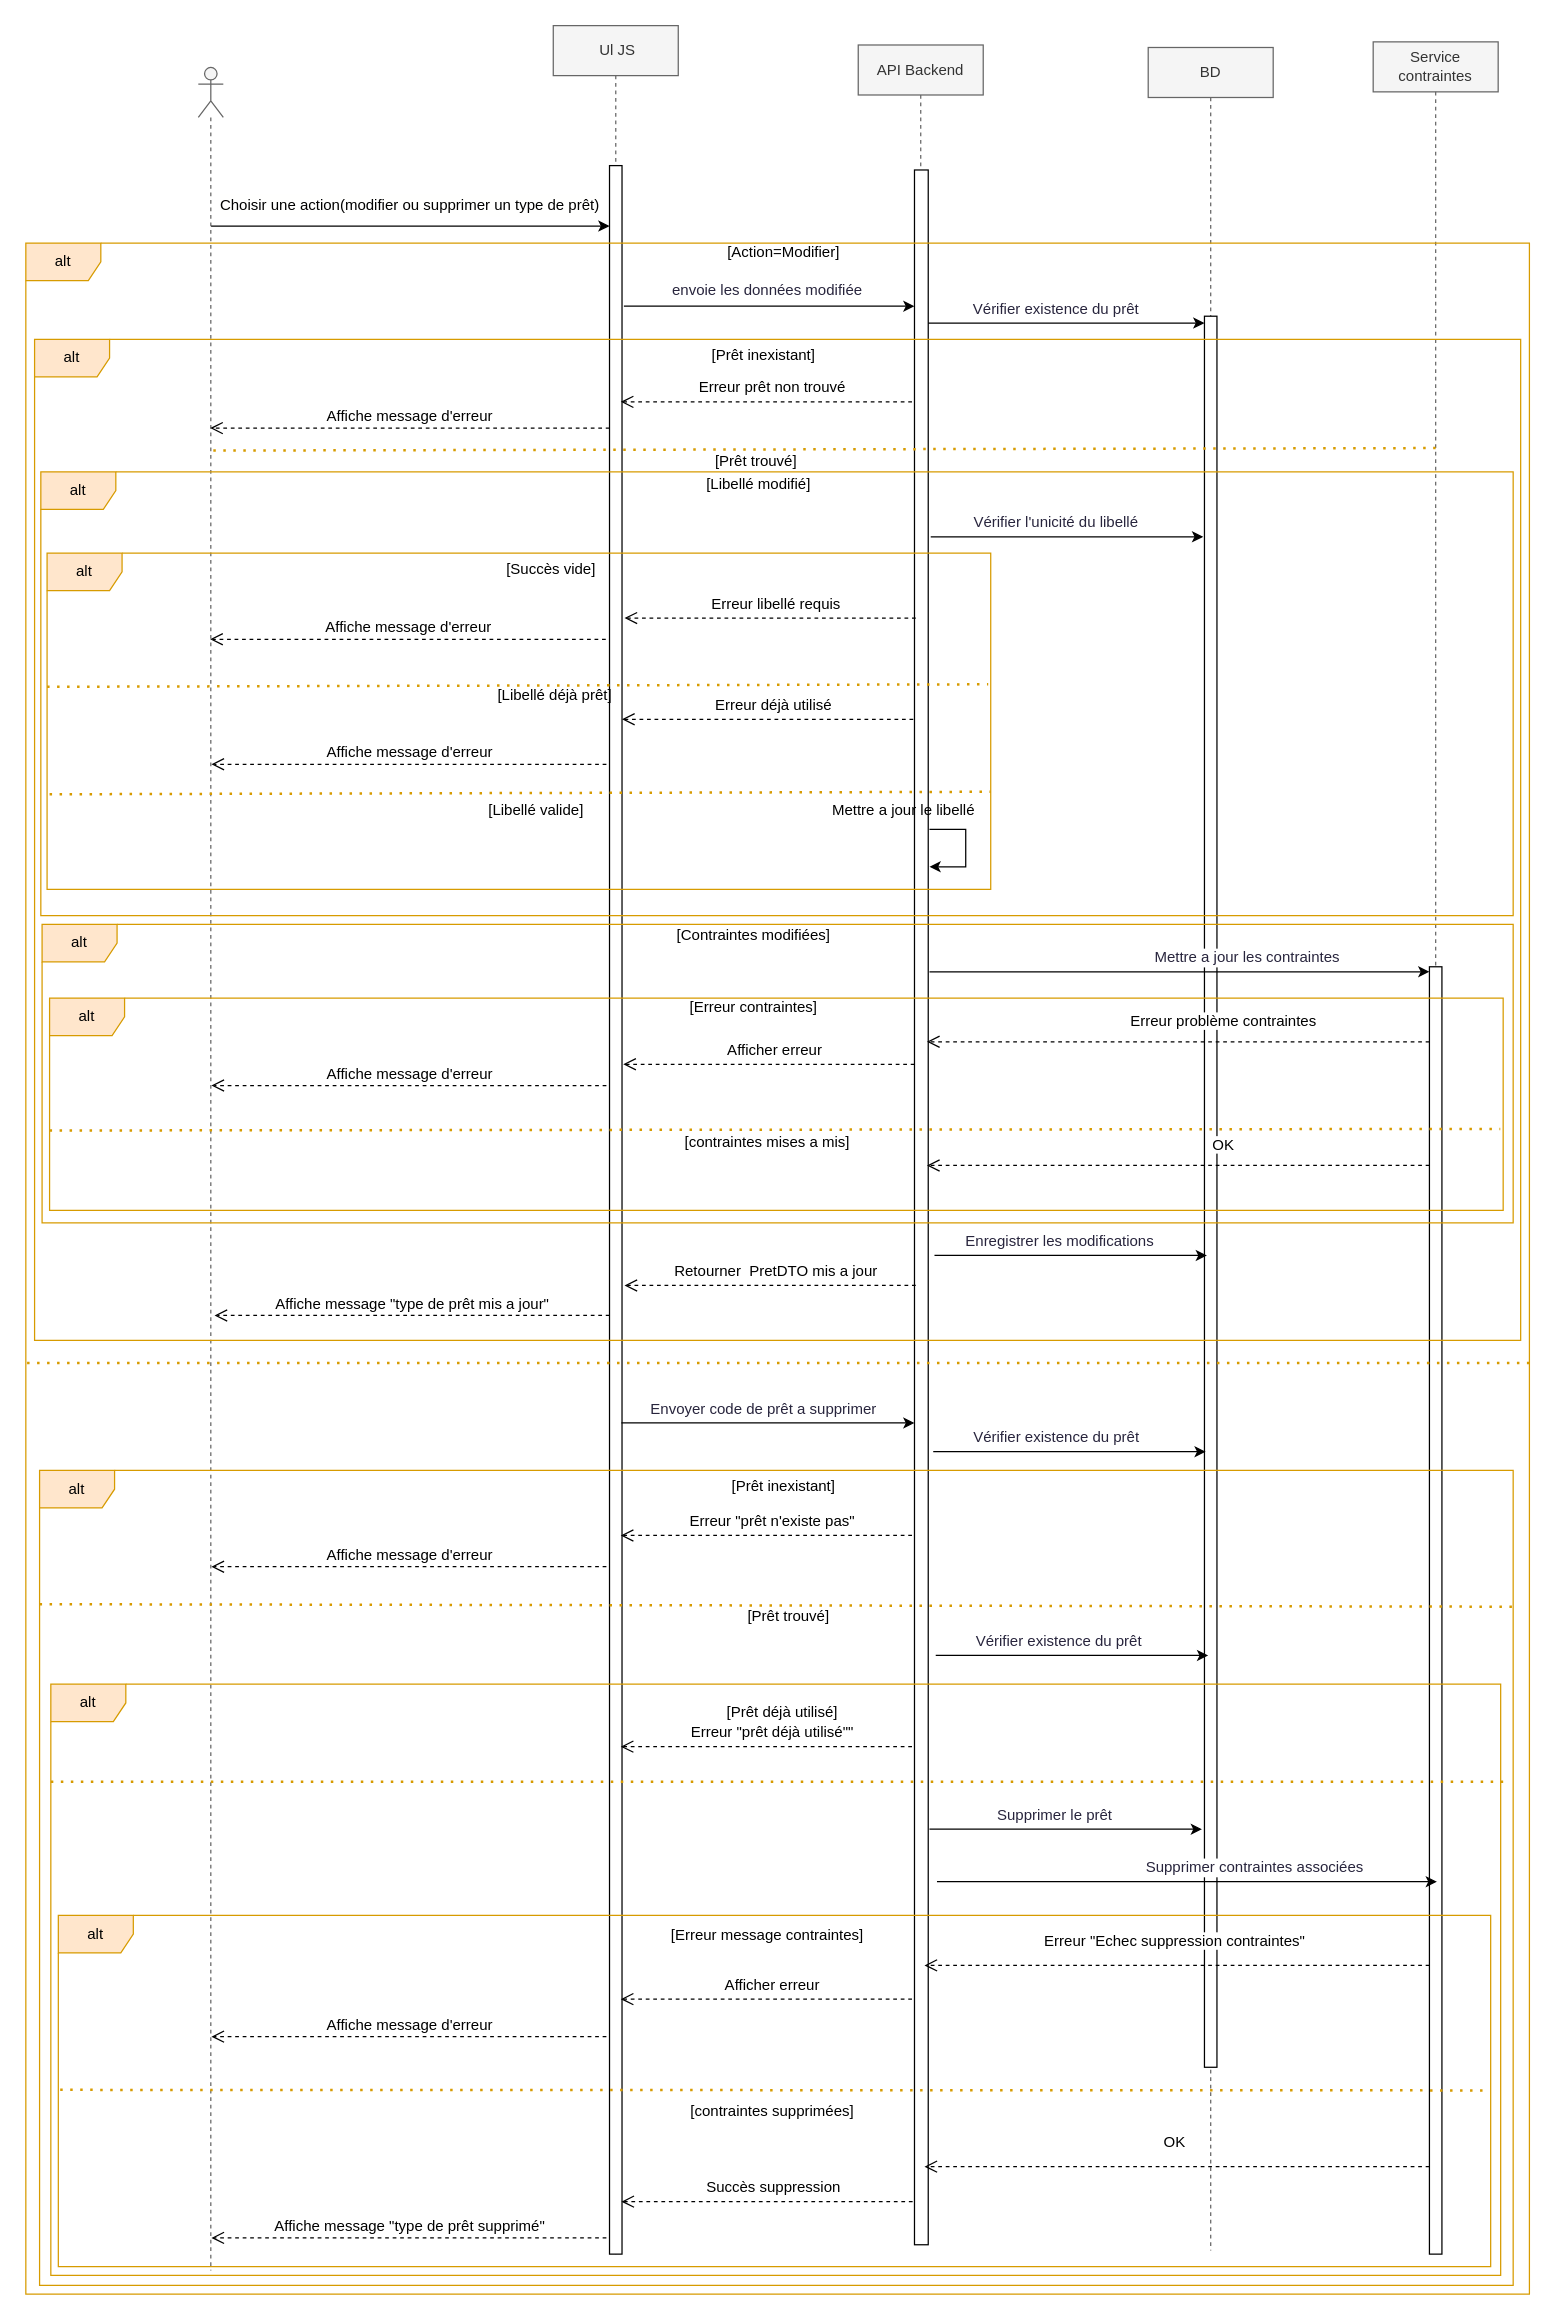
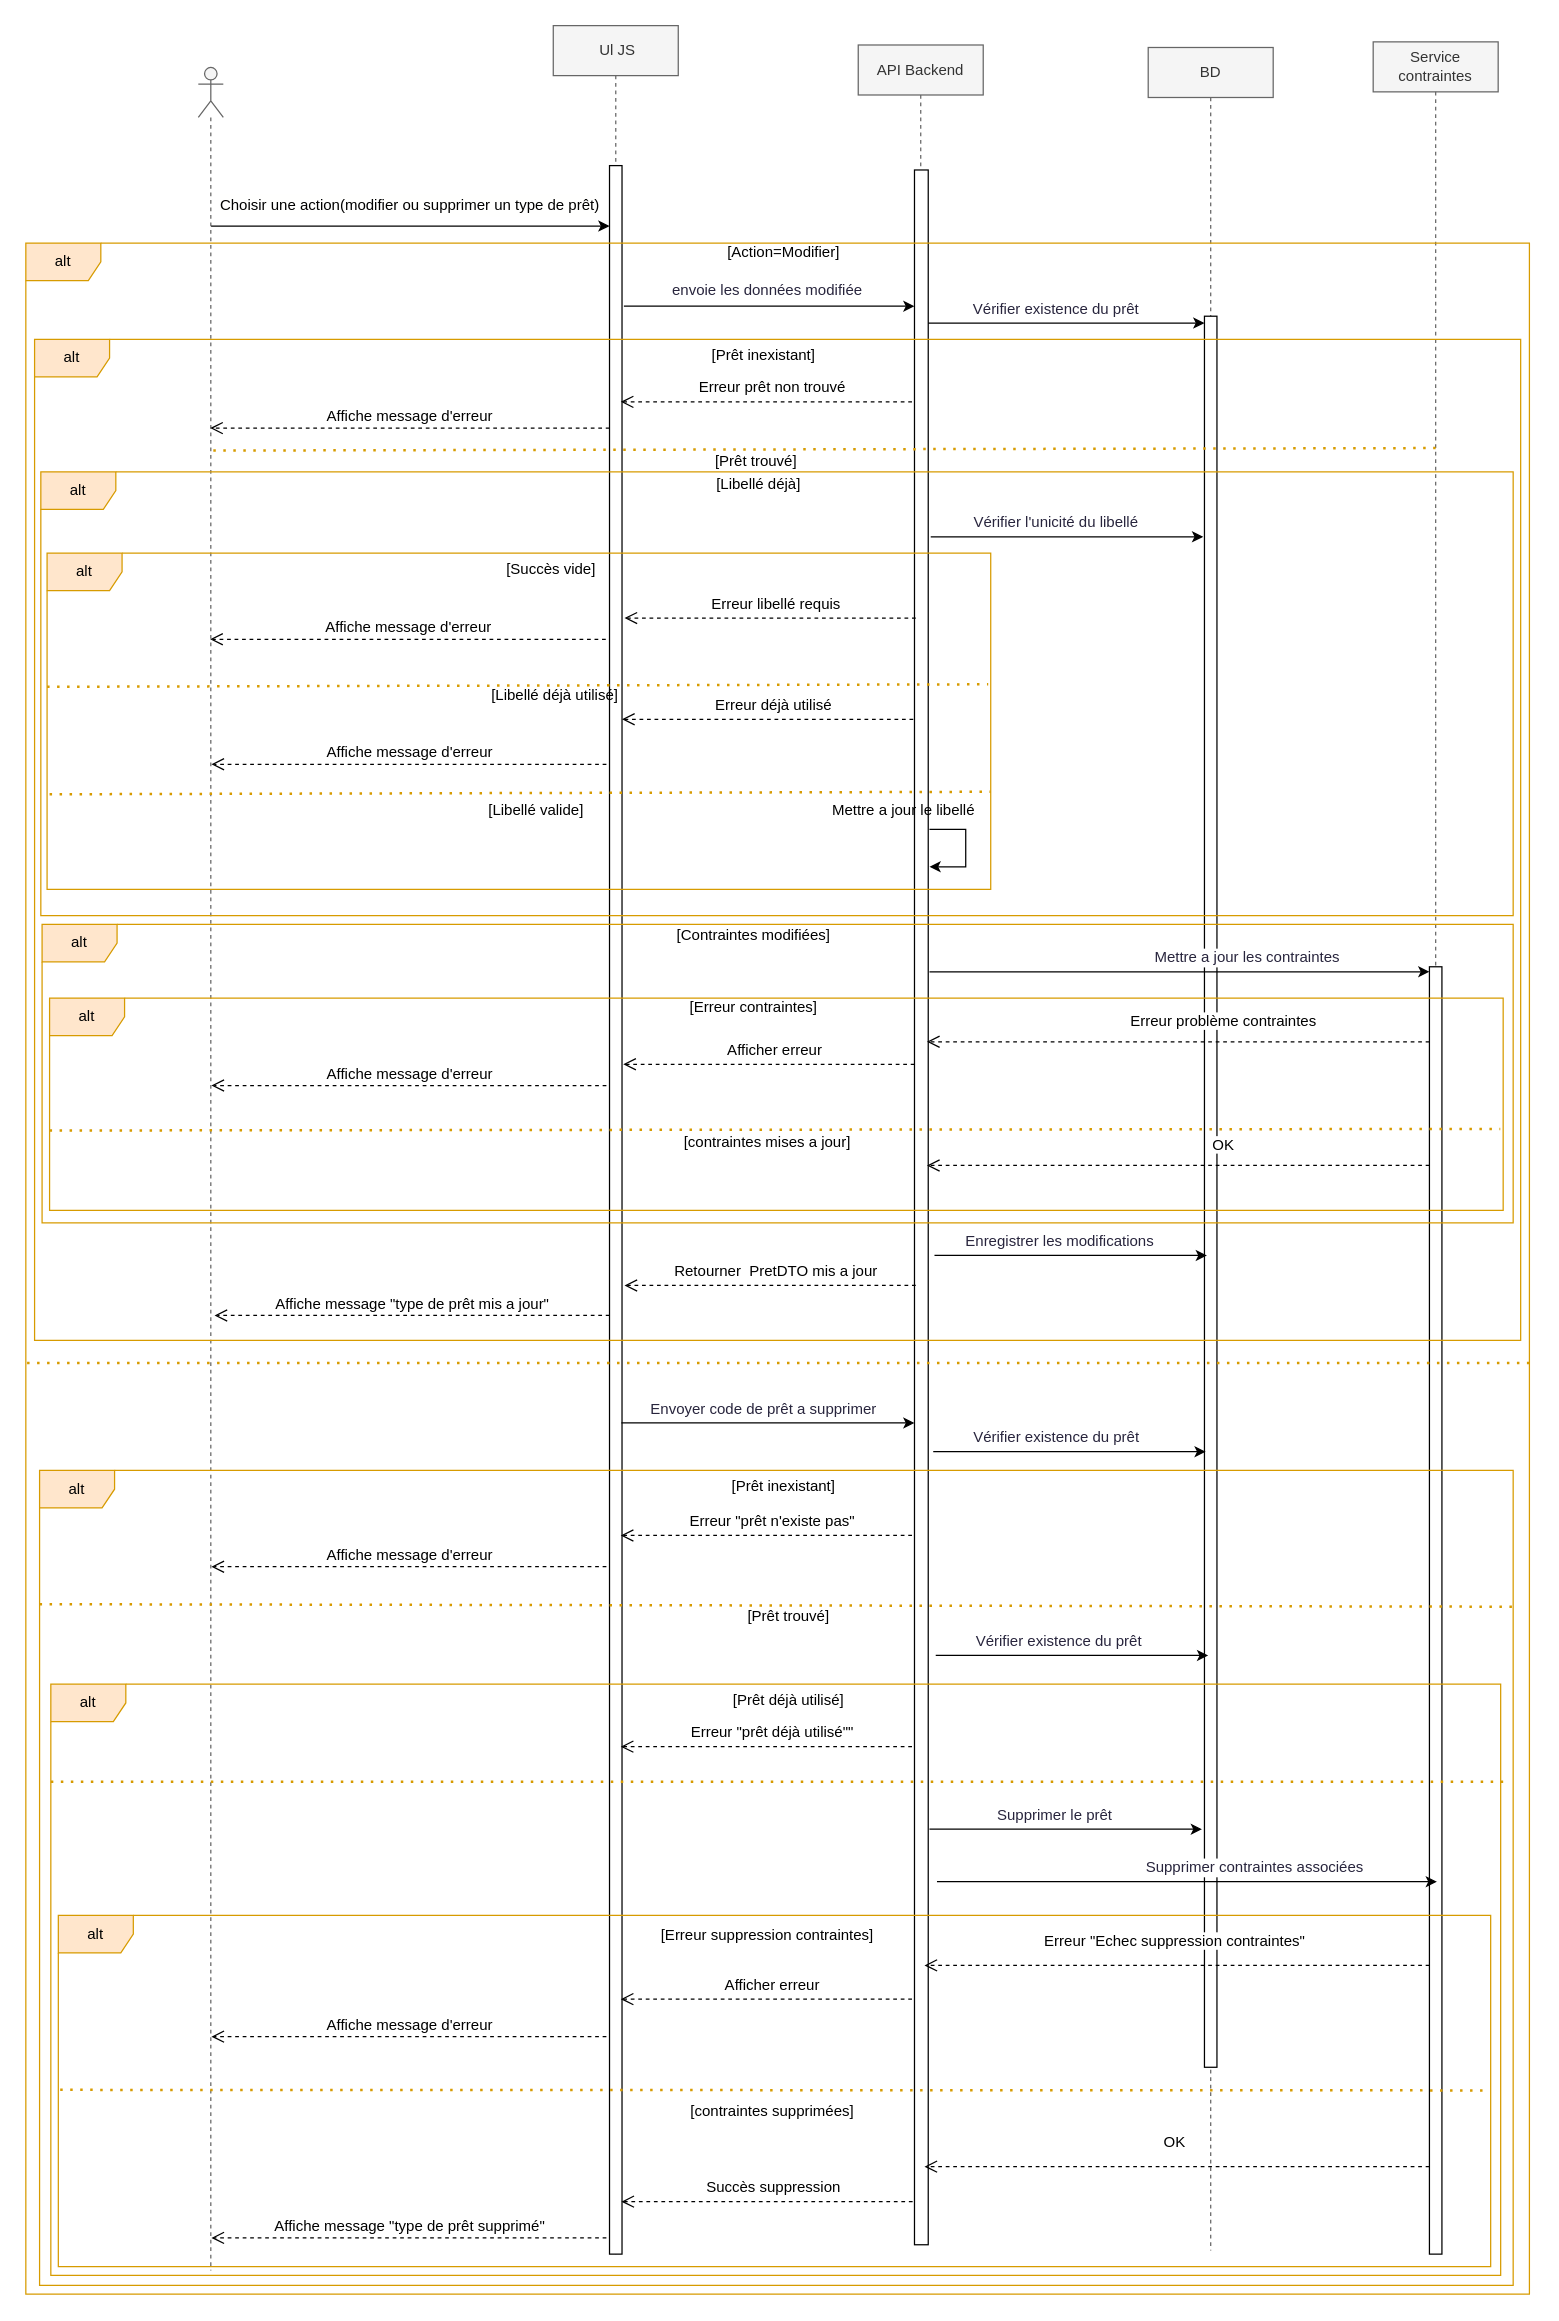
node "[Libellé modifié]": label "[Libellé modifié]" -> "[Libellé déjà]"
node "[Libellé déjà prêt]": label "[Libellé déjà prêt]" -> "[Libellé déjà utilisé]"
node "[contraintes mises a mis]": label "[contraintes mises a mis]" -> "[contraintes mises a jour]"
node "[Prêt déjà utilisé]": moved (781, 1713) -> (788, 1701)
node "[Erreur message contraintes]": label "[Erreur message contraintes]" -> "[Erreur suppression contraintes]"
